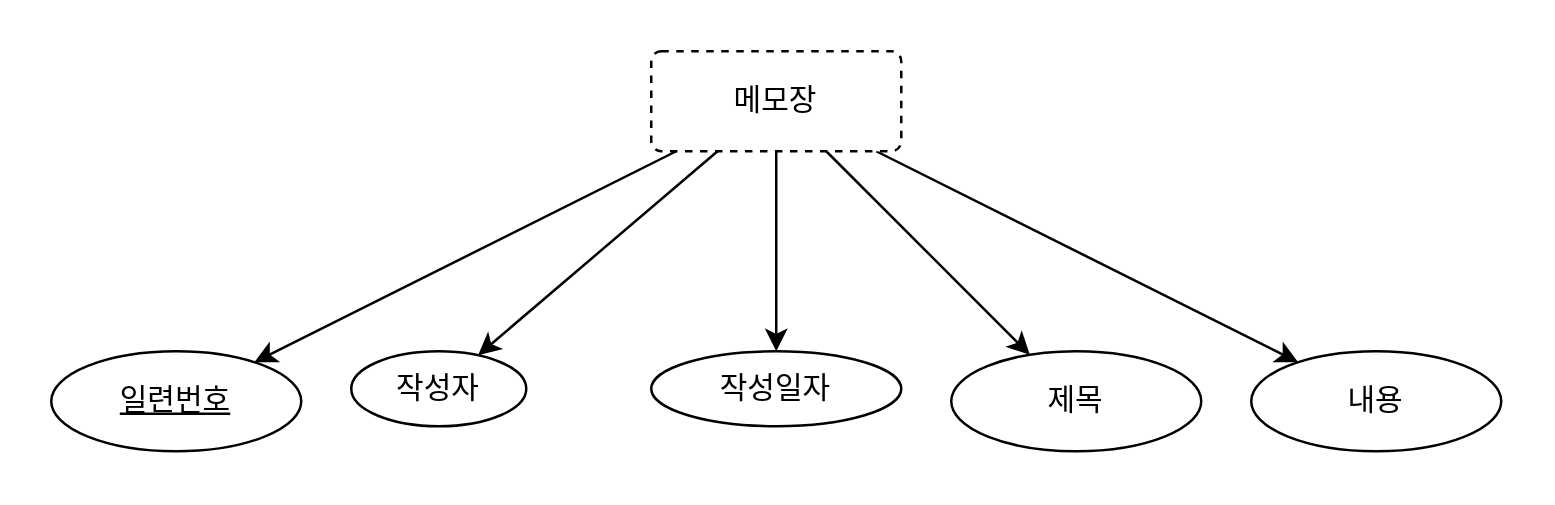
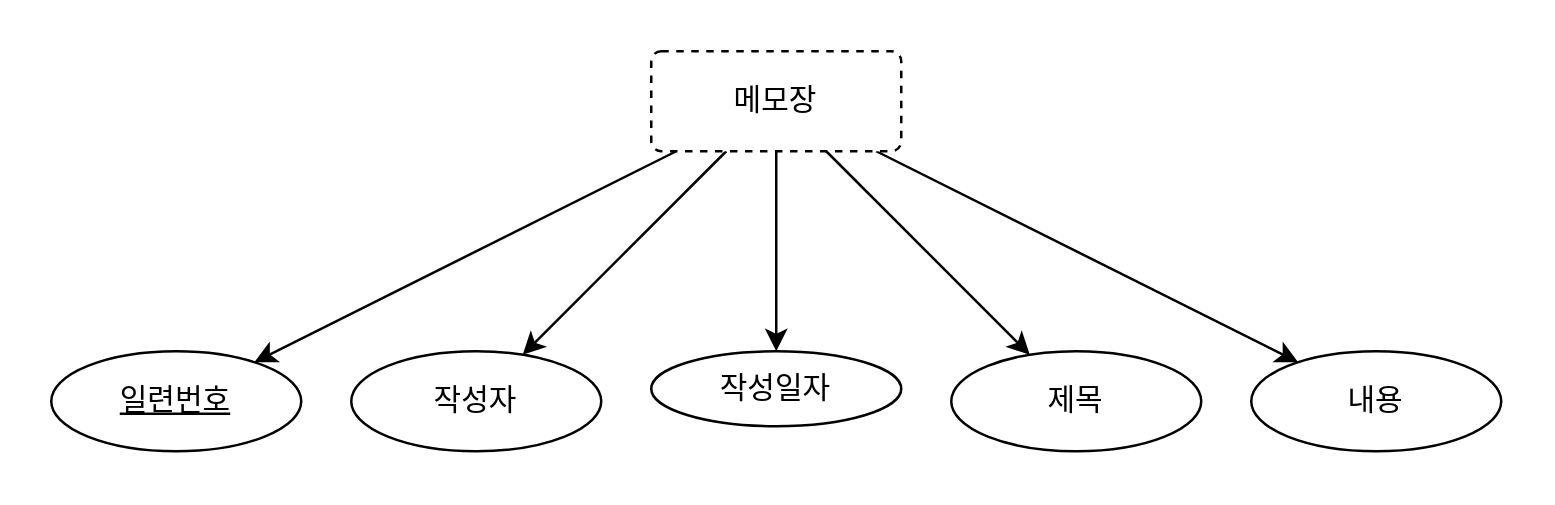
node "작성자": size 175x75 -> 250x100
